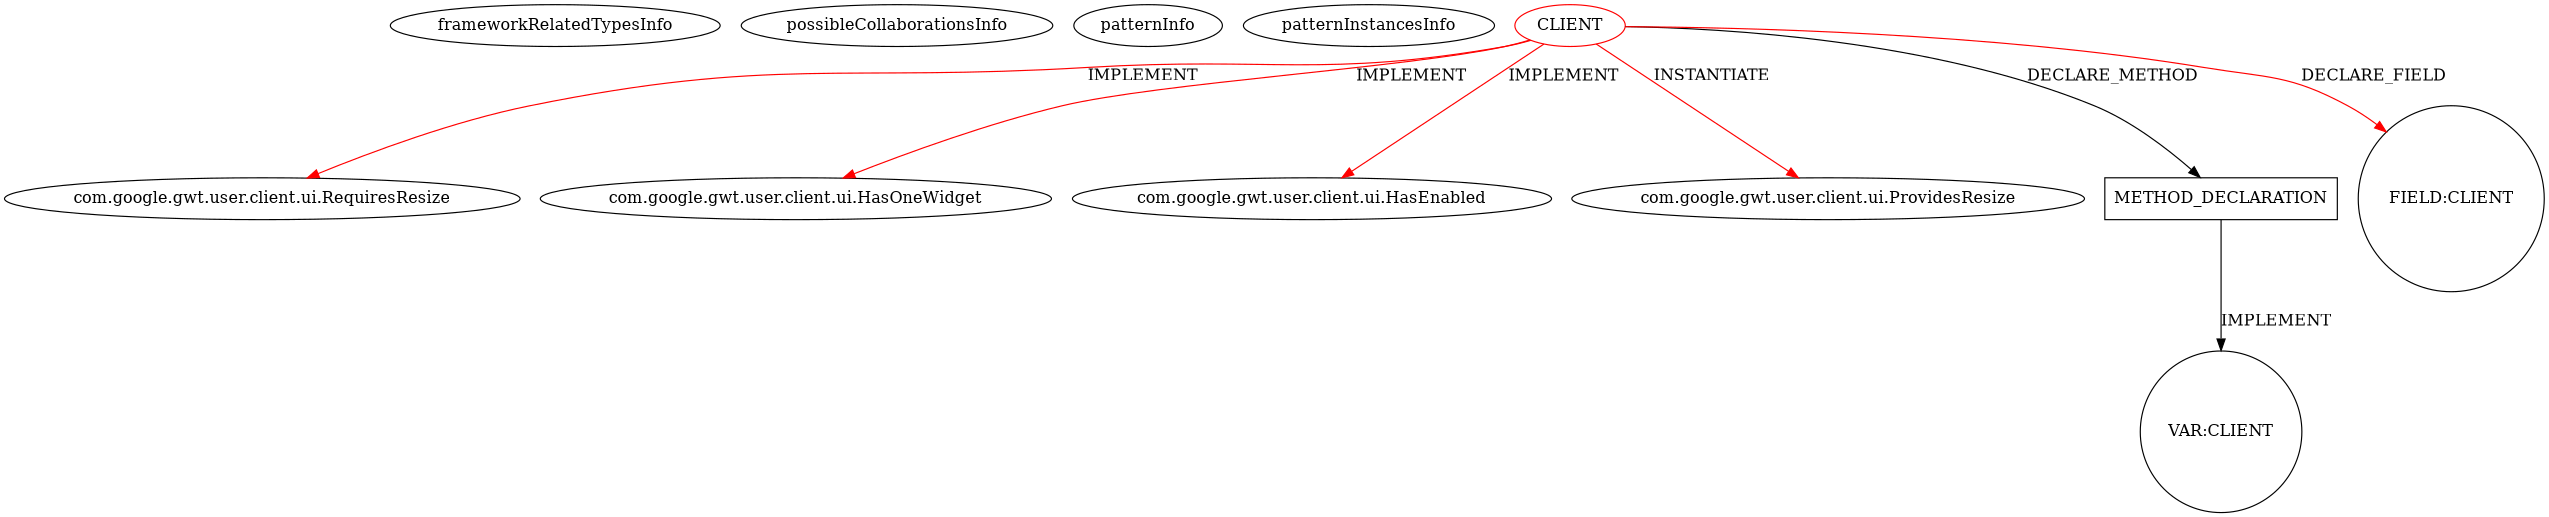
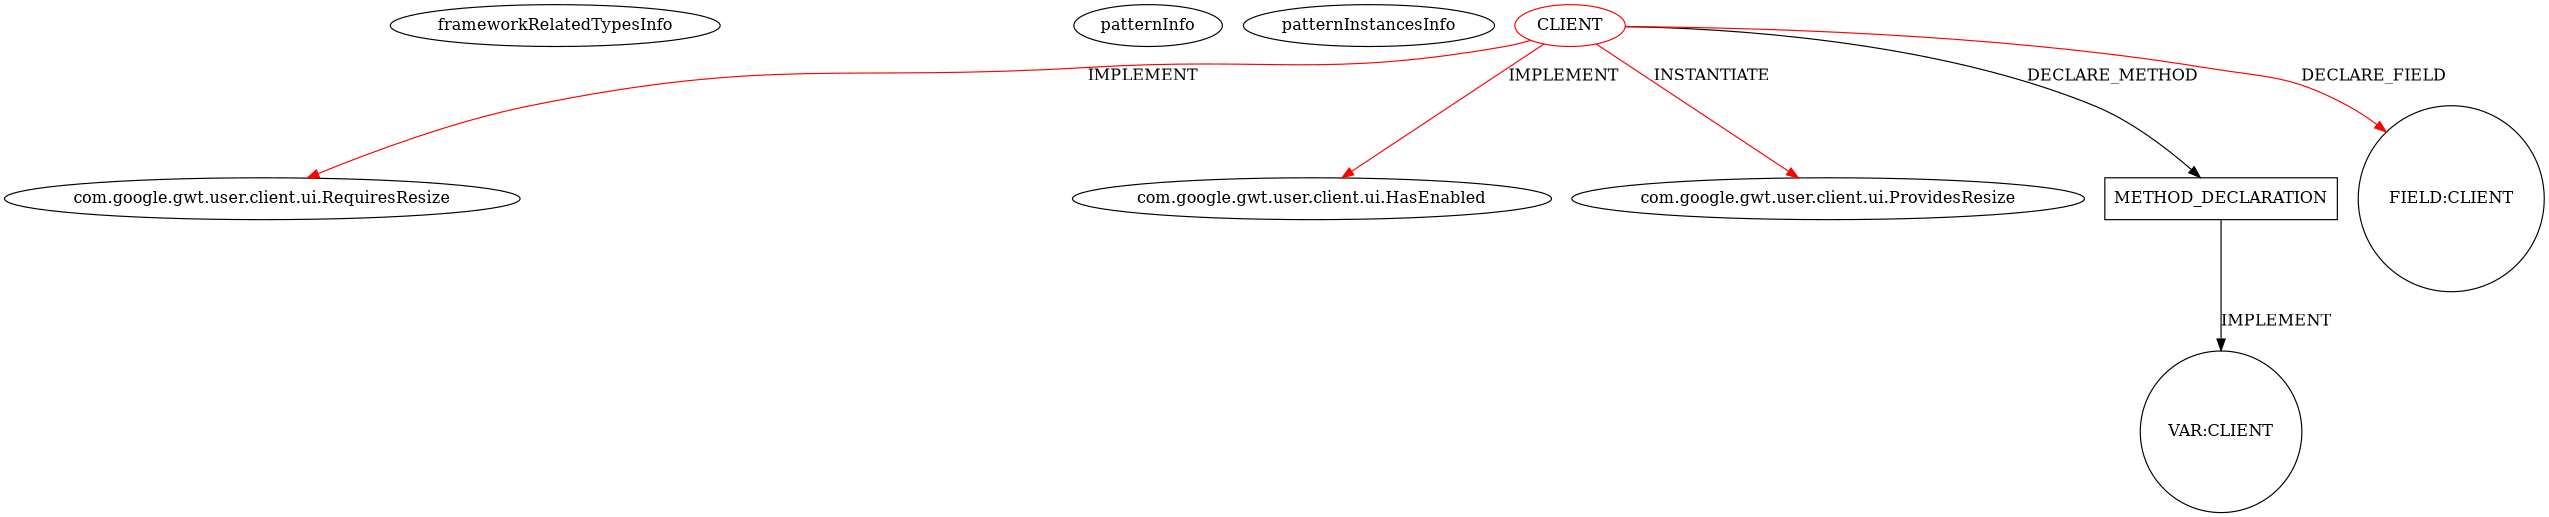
node "possibleCollaborationsInfo": removed
node "com.google.gwt.user.client.ui.HasOneWidget": removed
